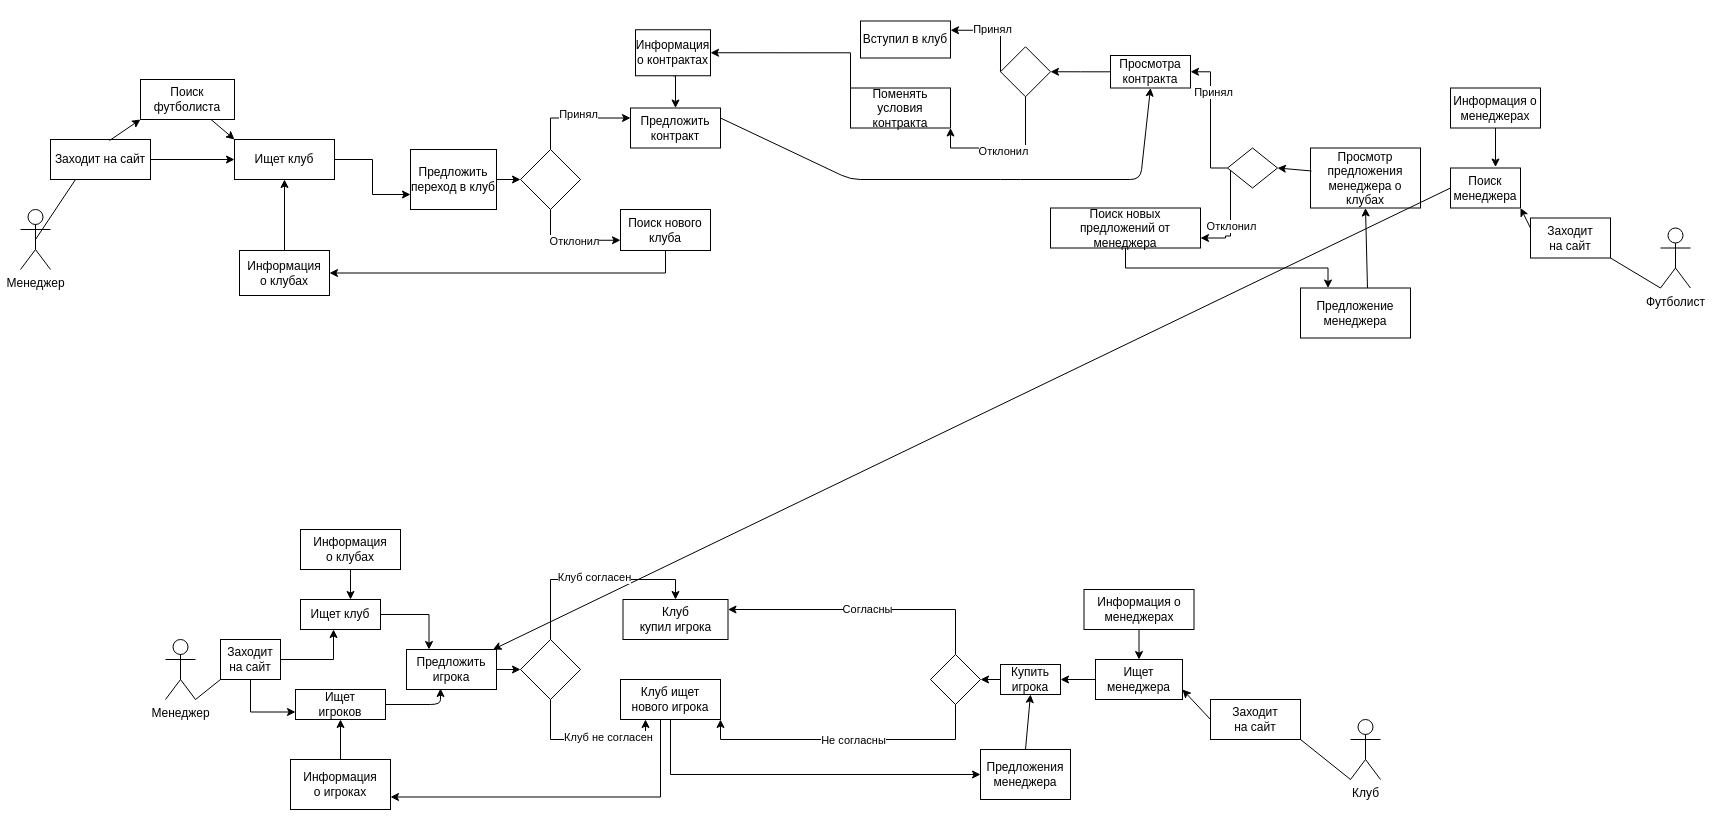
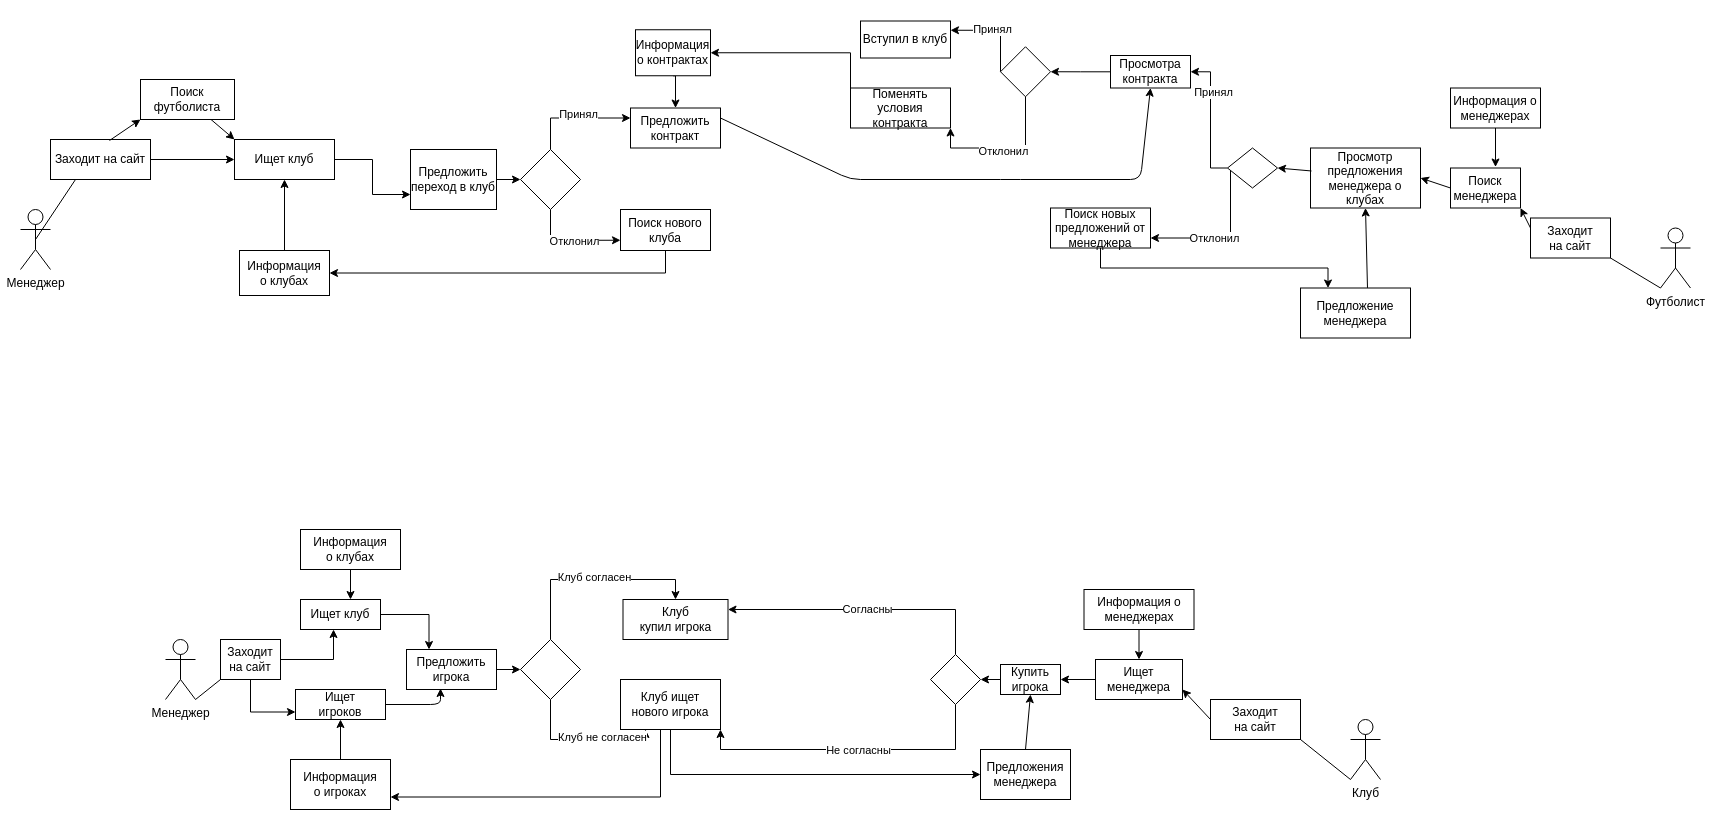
node "Поиск новых предложений от менеджера": size 150x40 -> 100x40
edge "Поиск менеджера" -> "Предложить игрока": now "Поиск менеджера" -> "Просмотр предложения менеджера о клубах"
node "Клуб ищет нового игрока": size 100x40 -> 100x50
